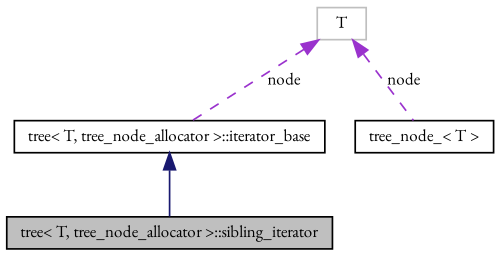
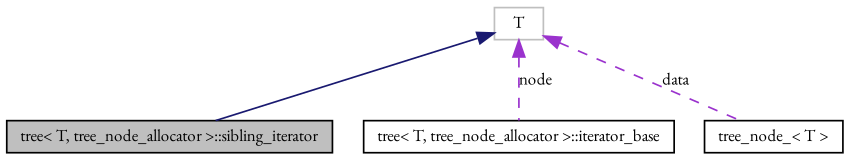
edge "tree_node_< T >" -> "T": label "node" -> "data"
edge "tree< T, tree_node_allocator >::sibling_iterator" -> "tree< T, tree_node_allocator >::iterator_base": now "tree< T, tree_node_allocator >::sibling_iterator" -> "T"
